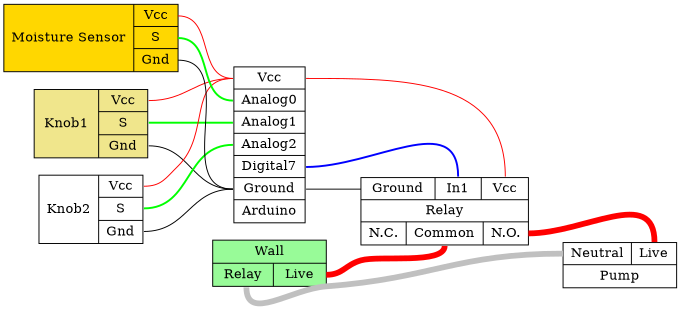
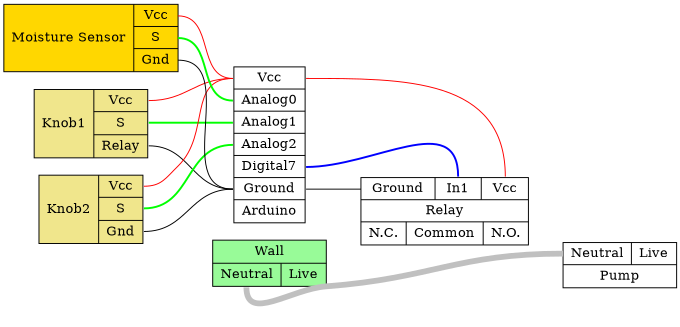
node "Knob1": text "Gnd" -> "Relay"
node "Knob2": fillcolor white -> khaki
edge "Ground" -- "Neutral": removed
edge "Ground" -- "Wall": removed
node "Wall": text "Relay" -> "Neutral"
